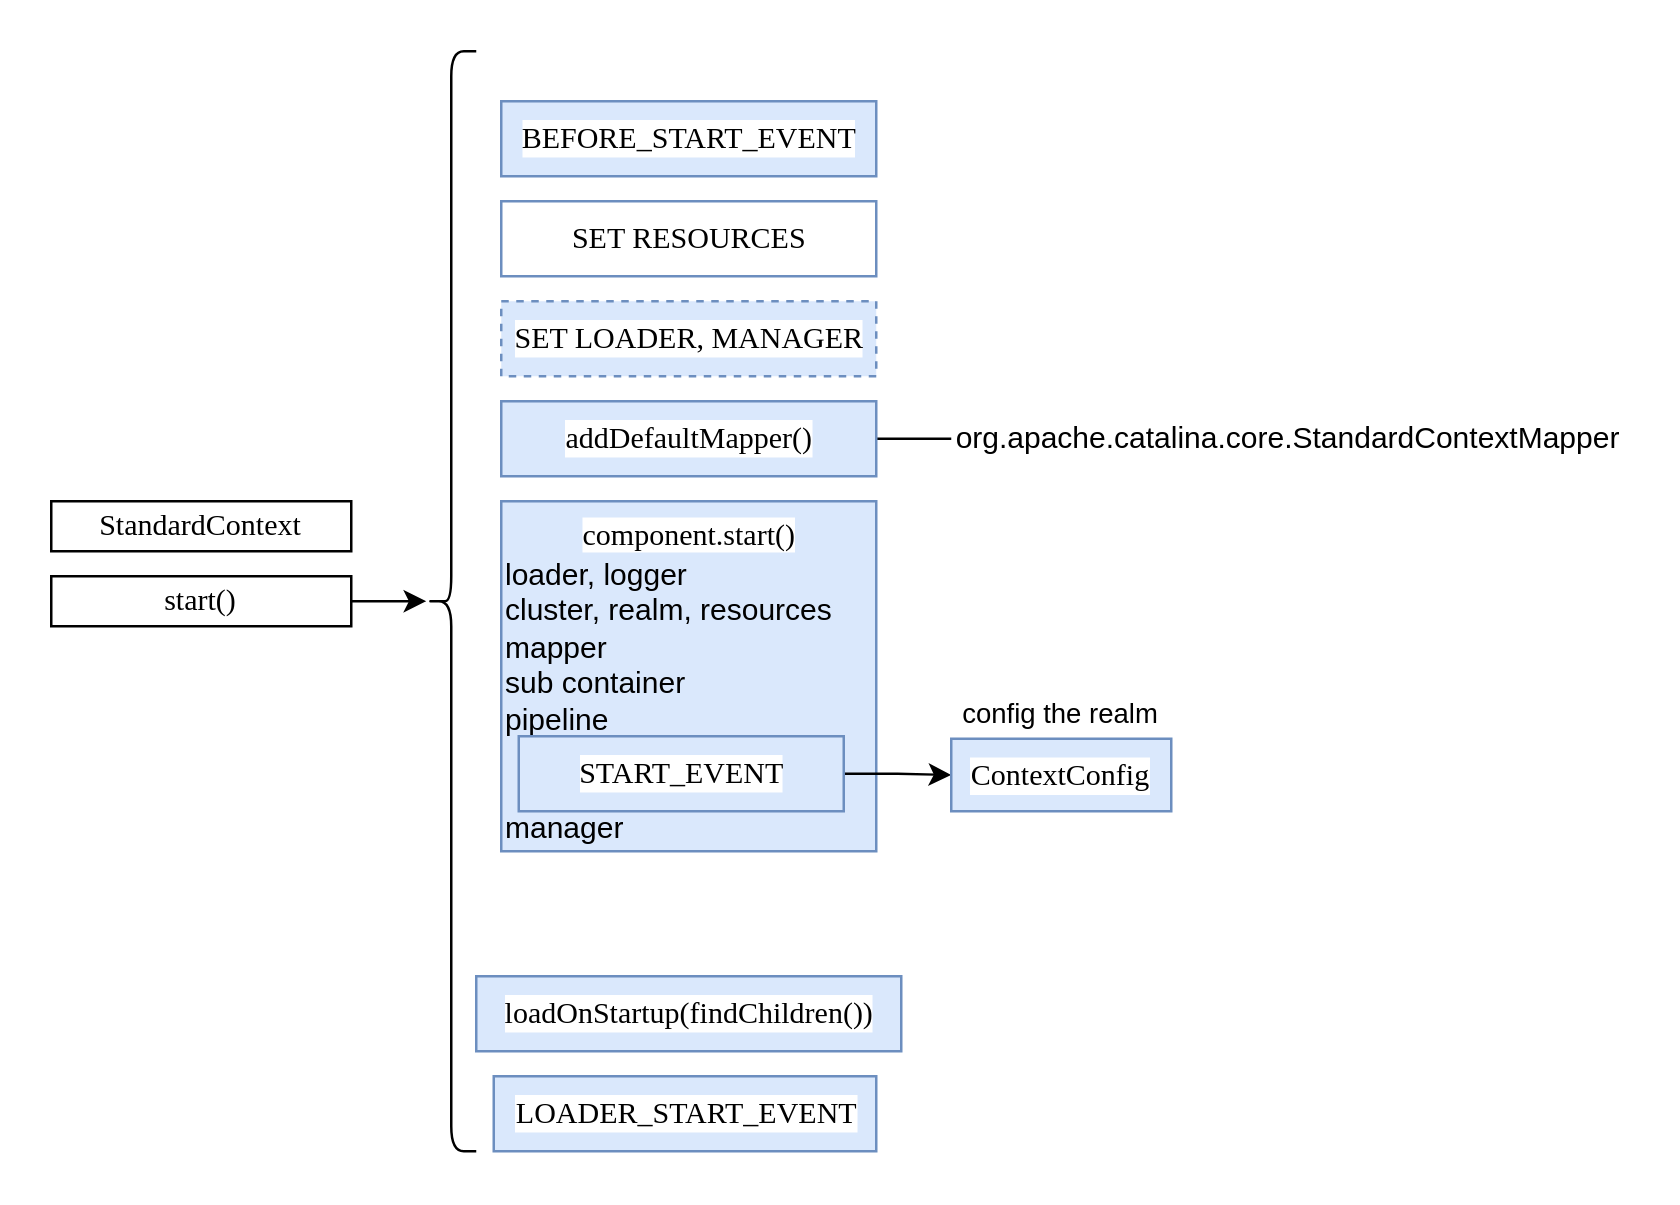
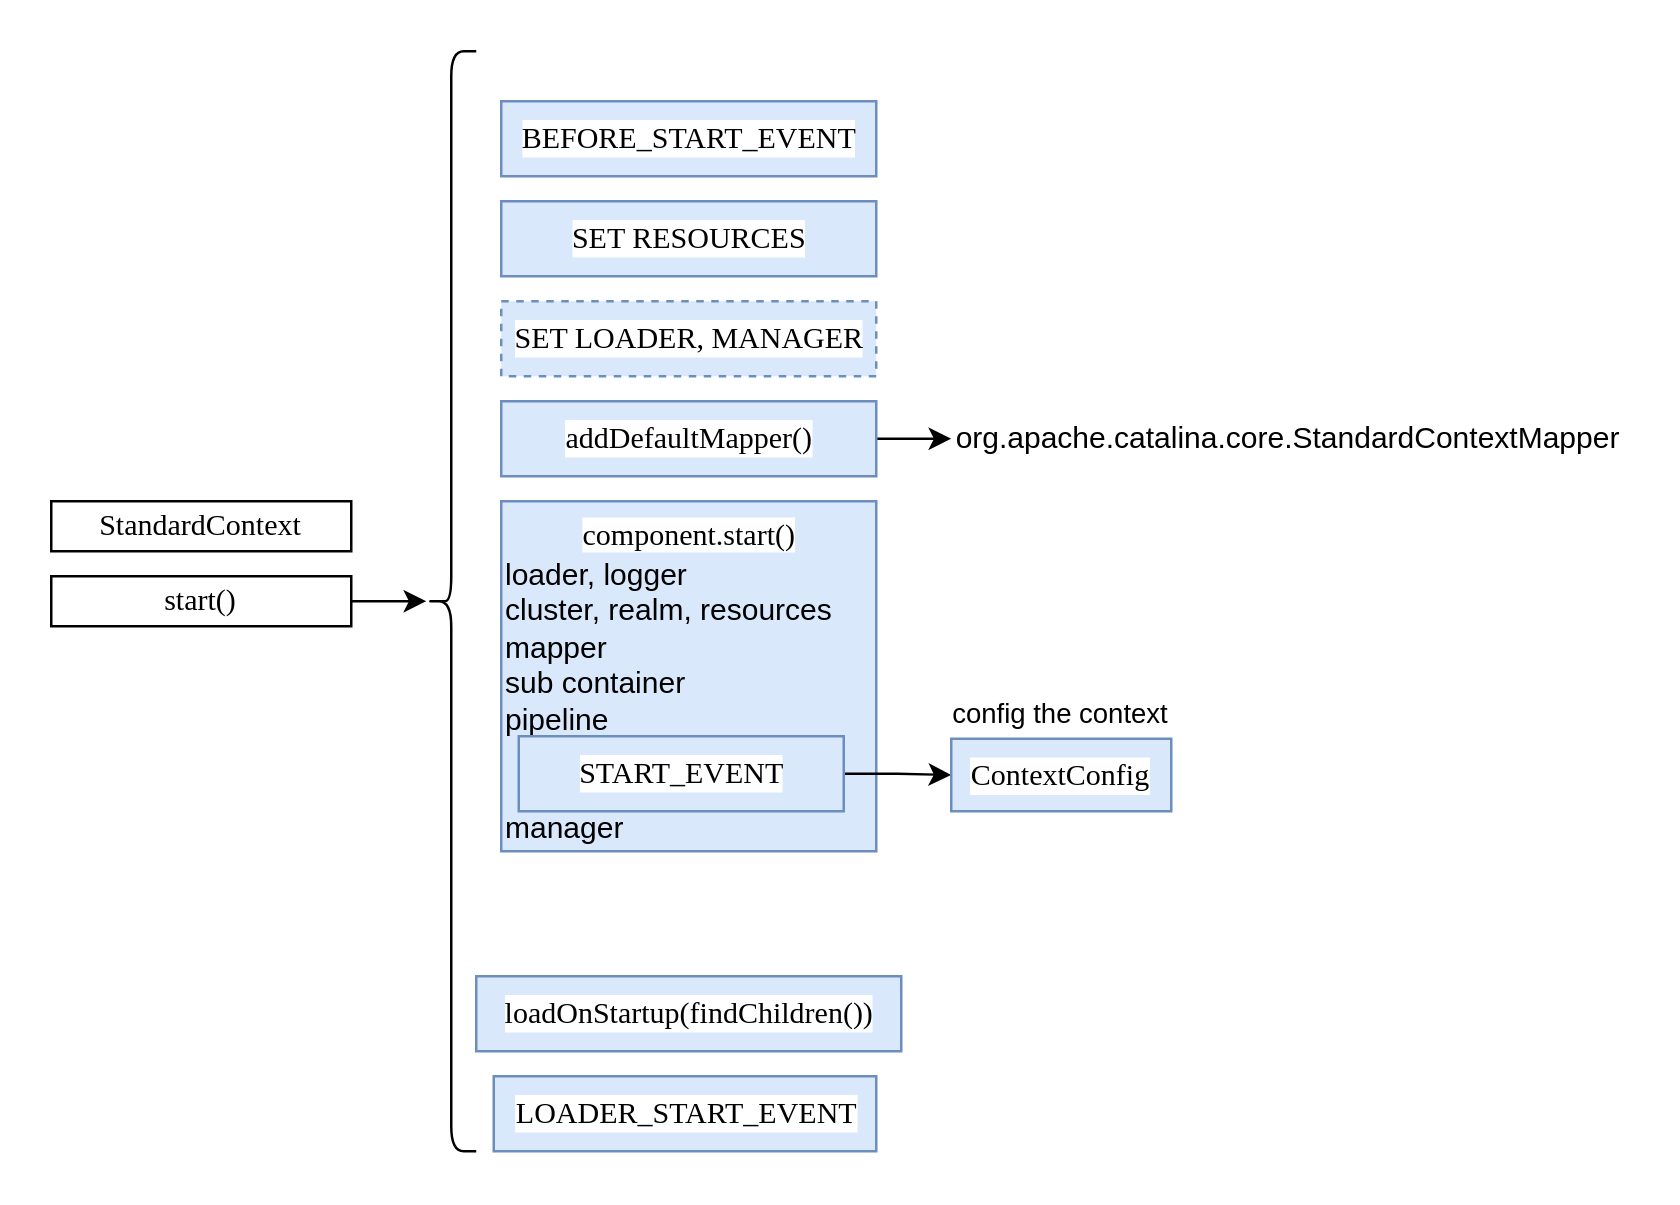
node "SET RESOURCES": fillcolor #ffffff -> #dae8fc
edge "addDefaultMapper()" -- "org.apache.catalina.core.StandardContextMapper": arrowhead none -> classic
node "config the realm": label "config the realm" -> "config the context"
